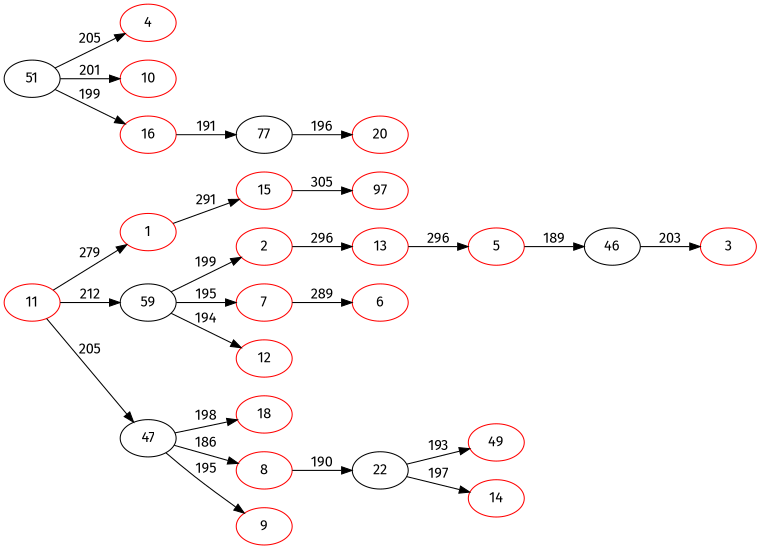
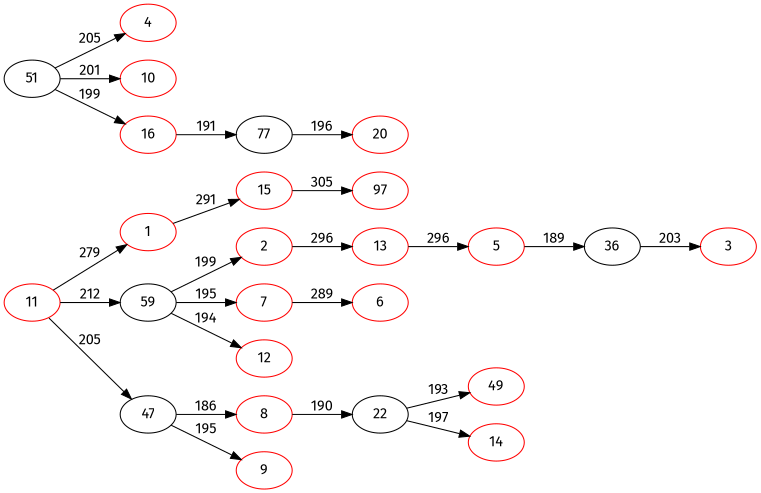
node "46": label "46" -> "36"
node "18": removed
